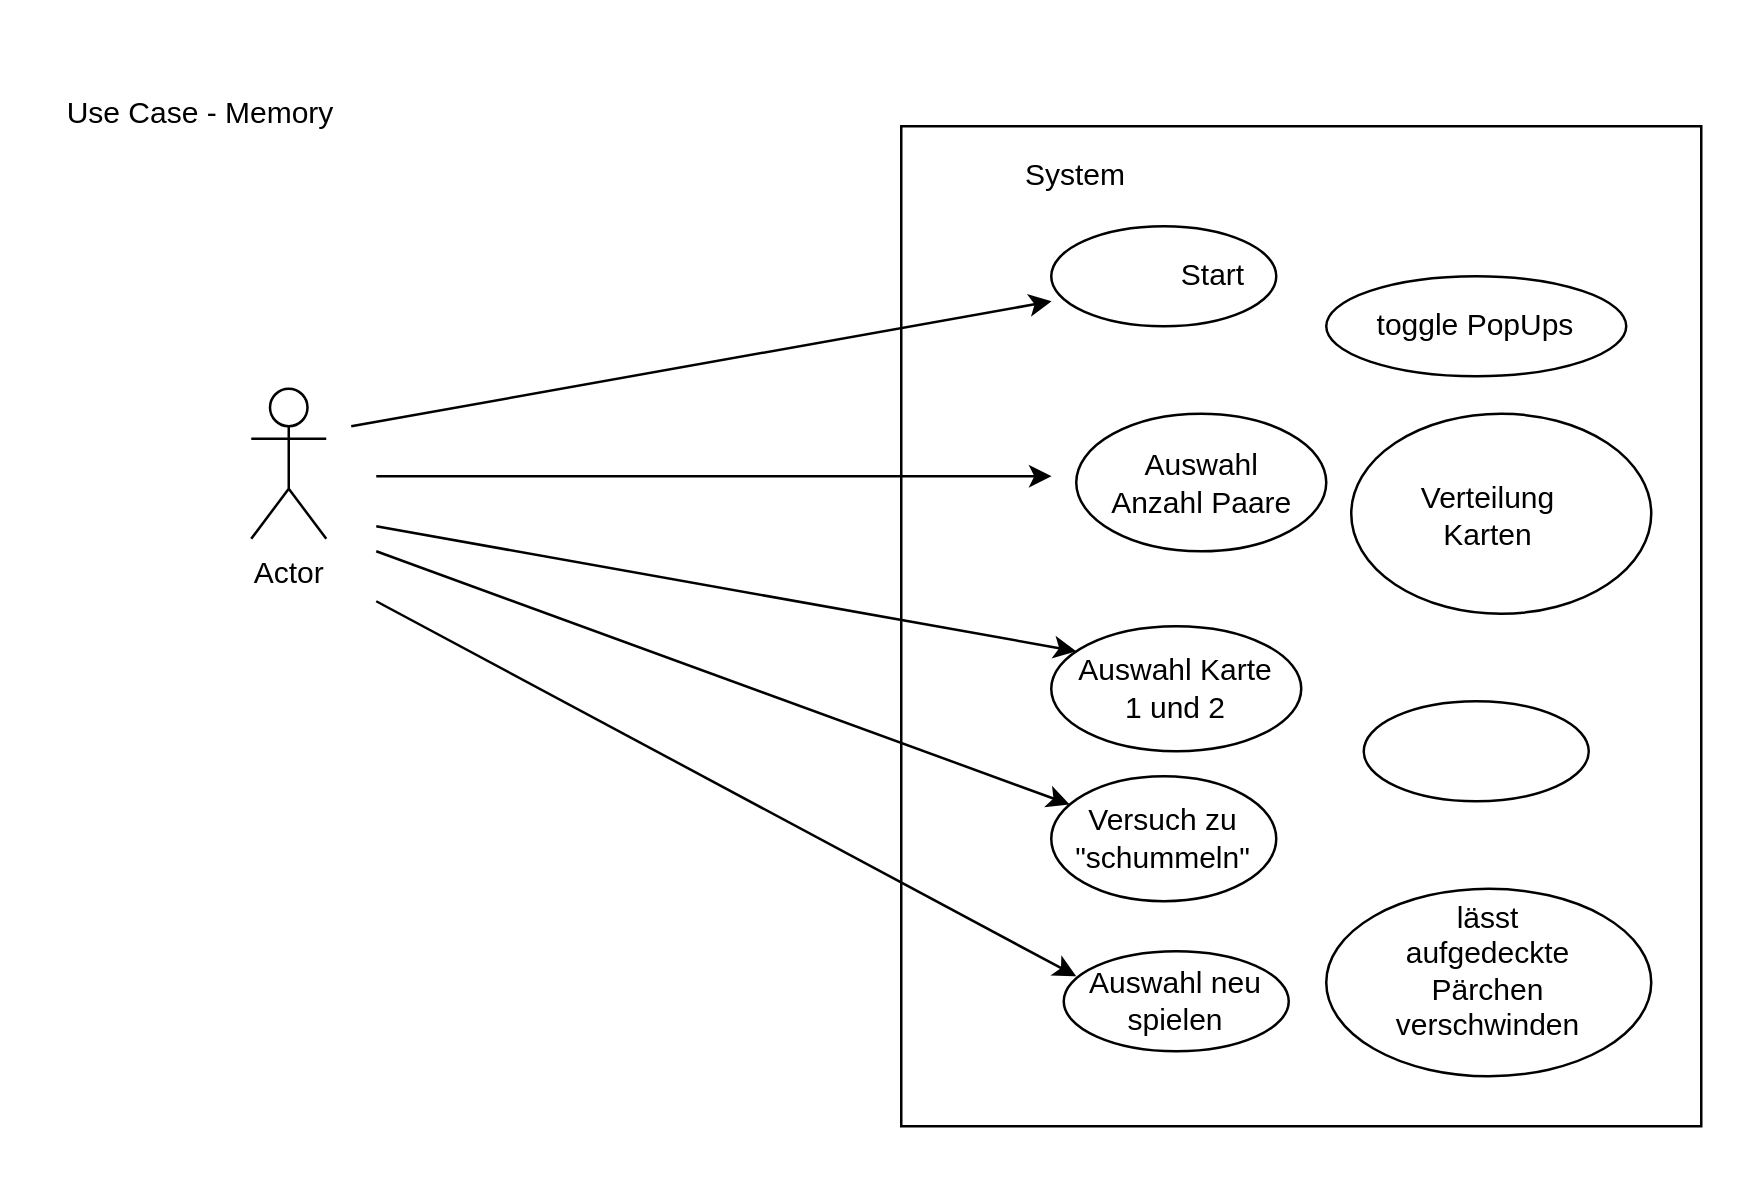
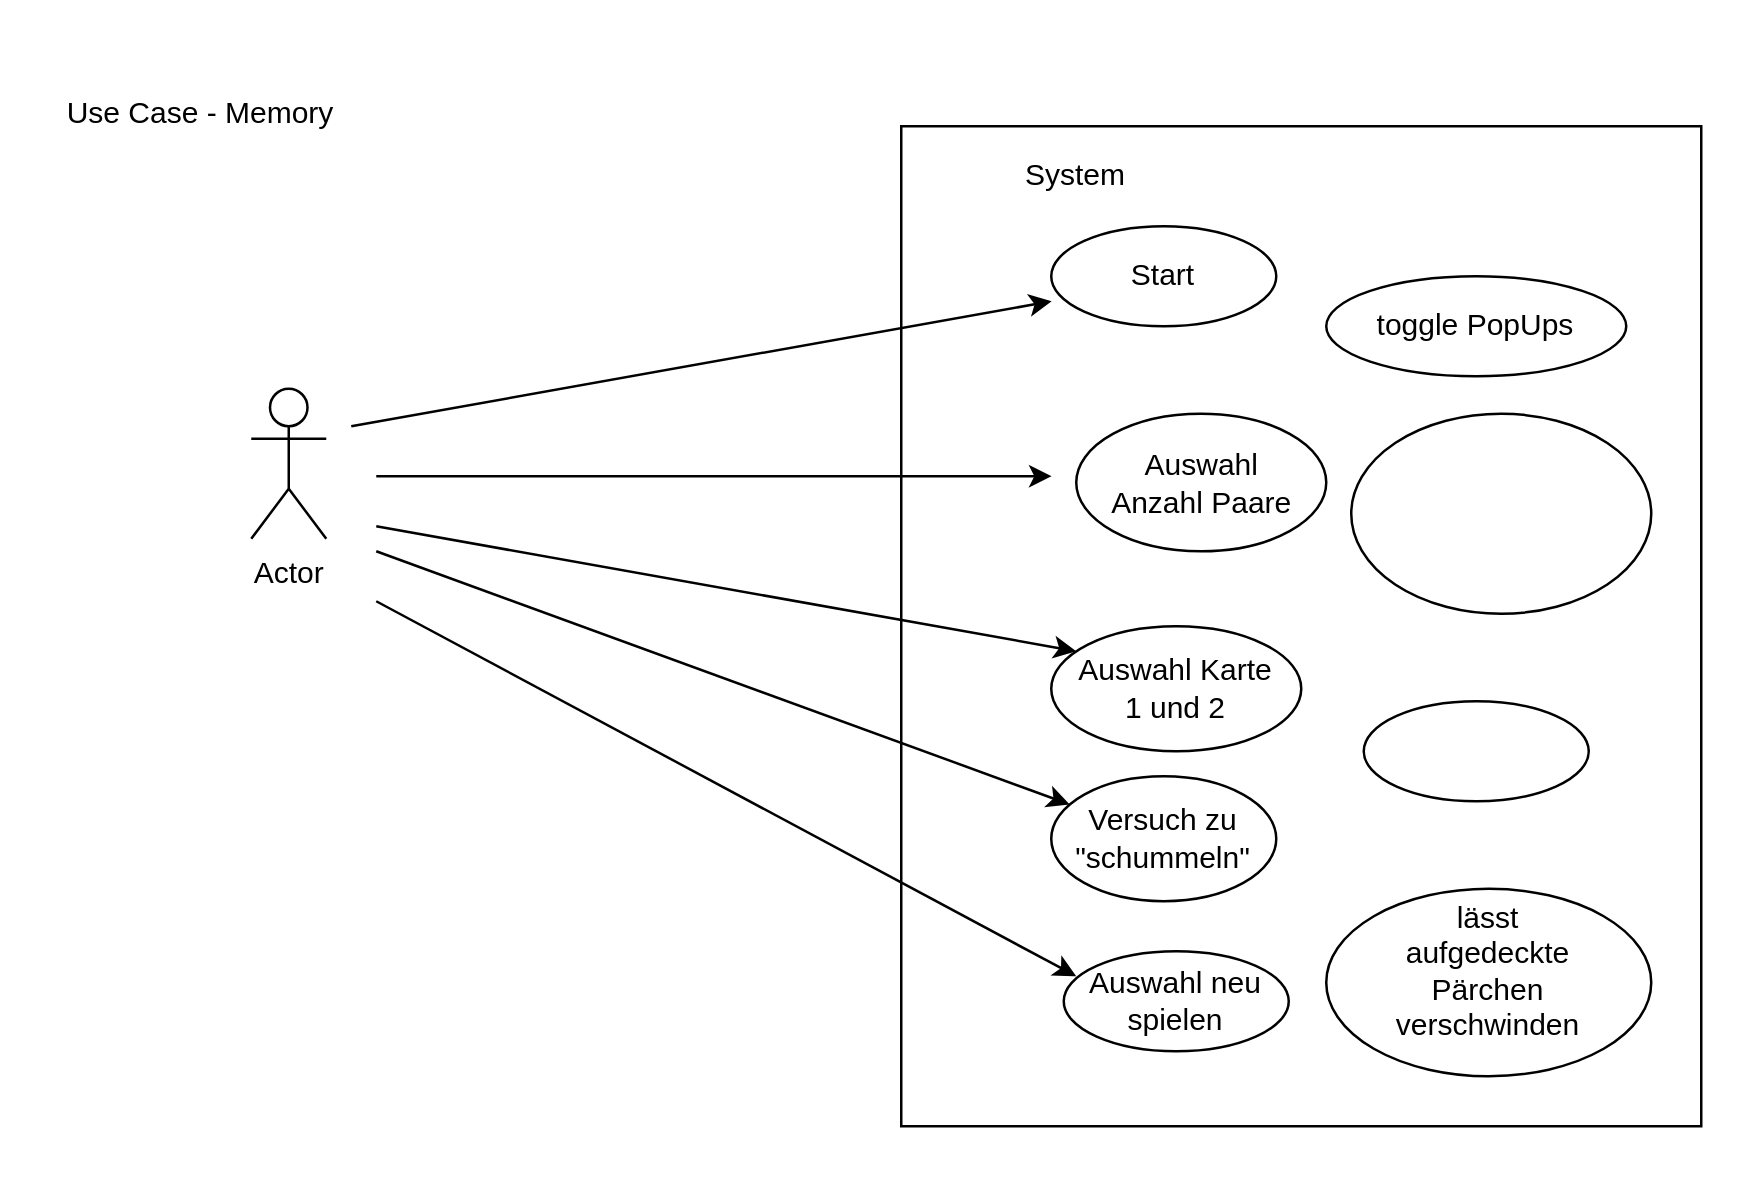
node "Start": moved (1214, 276) -> (1164, 276)
node "Verteilung Karten": removed
